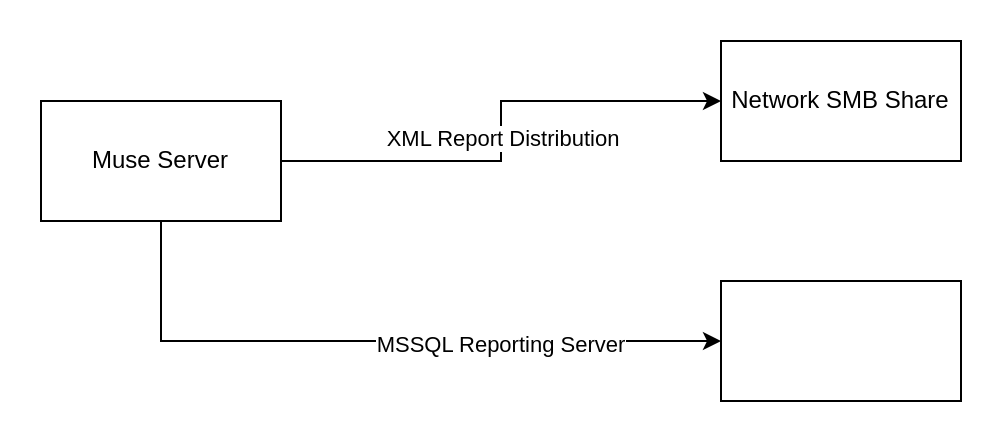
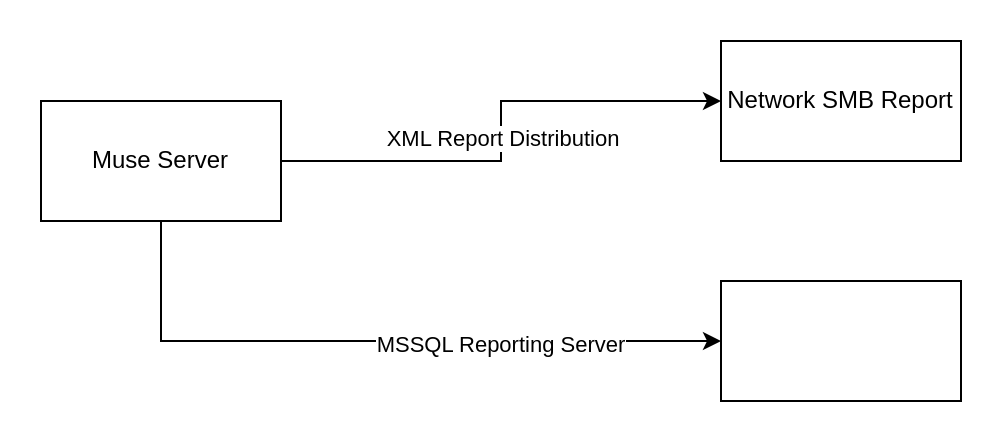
node "Network SMB Share": label "Network SMB Share" -> "Network SMB Report"
